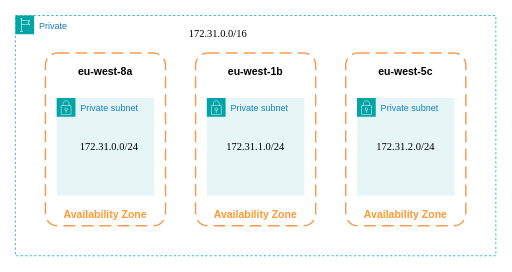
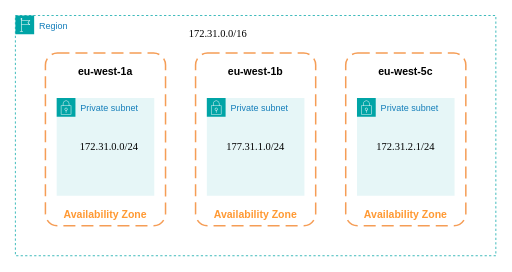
node "Private": label "Private" -> "Region"
node "eu-west-8a": label "eu-west-8a" -> "eu-west-1a"
node "172.31.1.0/24": label "172.31.1.0/24" -> "177.31.1.0/24"
node "172.31.2.0/24": label "172.31.2.0/24" -> "172.31.2.1/24"
